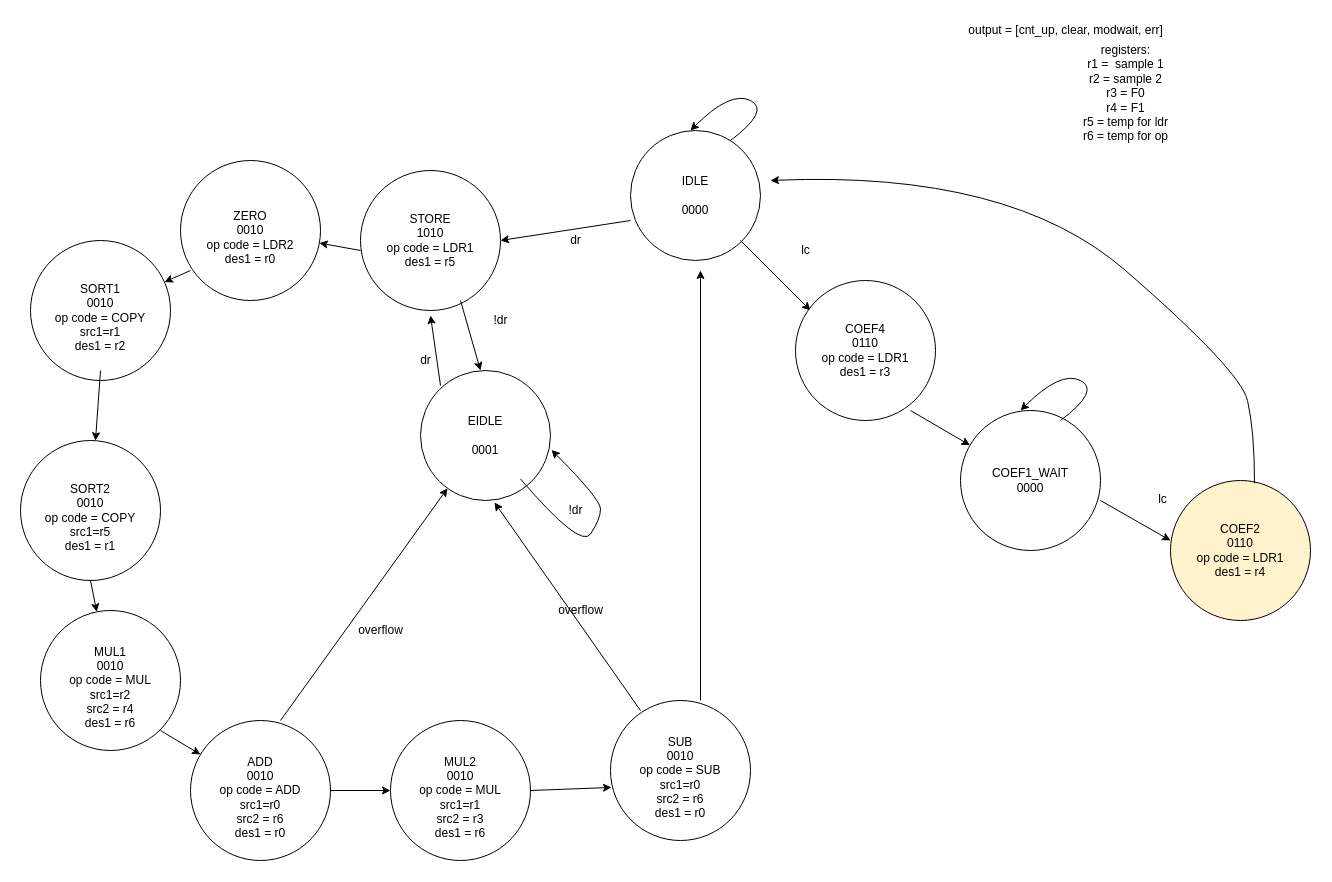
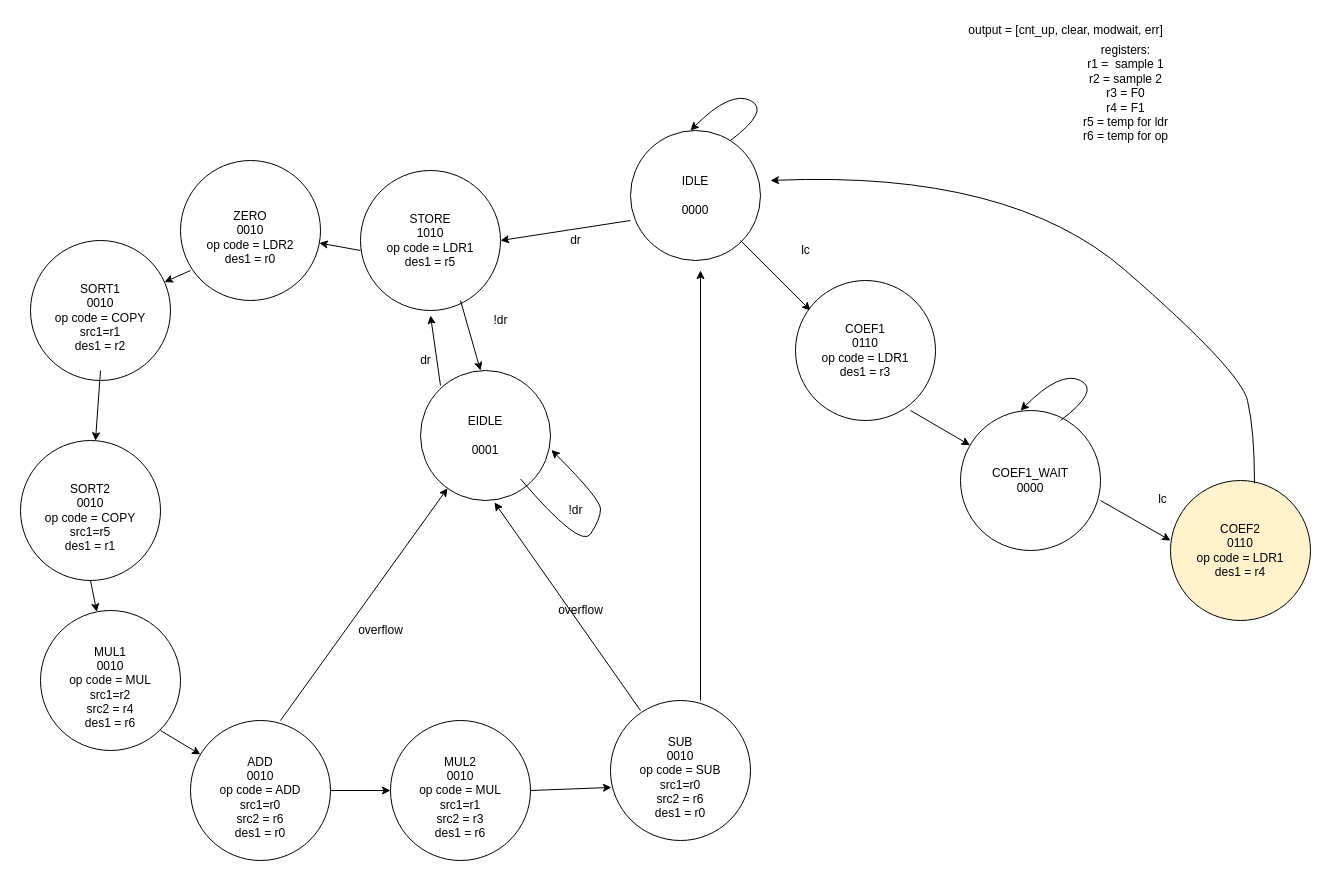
node "COEF4 0110 op code = LDR1 des1 = r3": label "COEF4 0110 op code = LDR1 des1 = r3" -> "COEF1 0110 op code = LDR1 des1 = r3"
